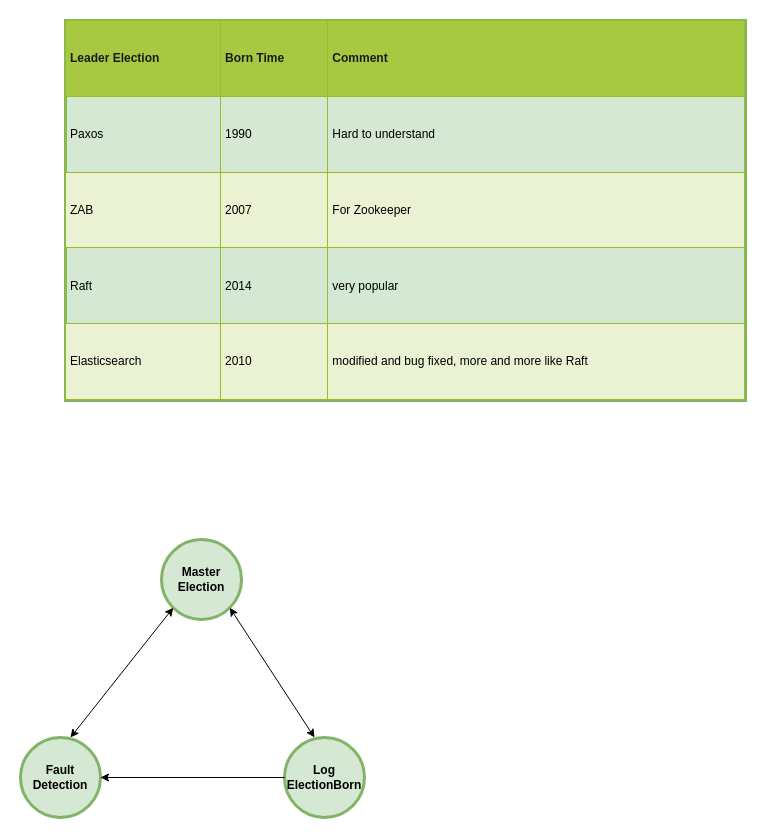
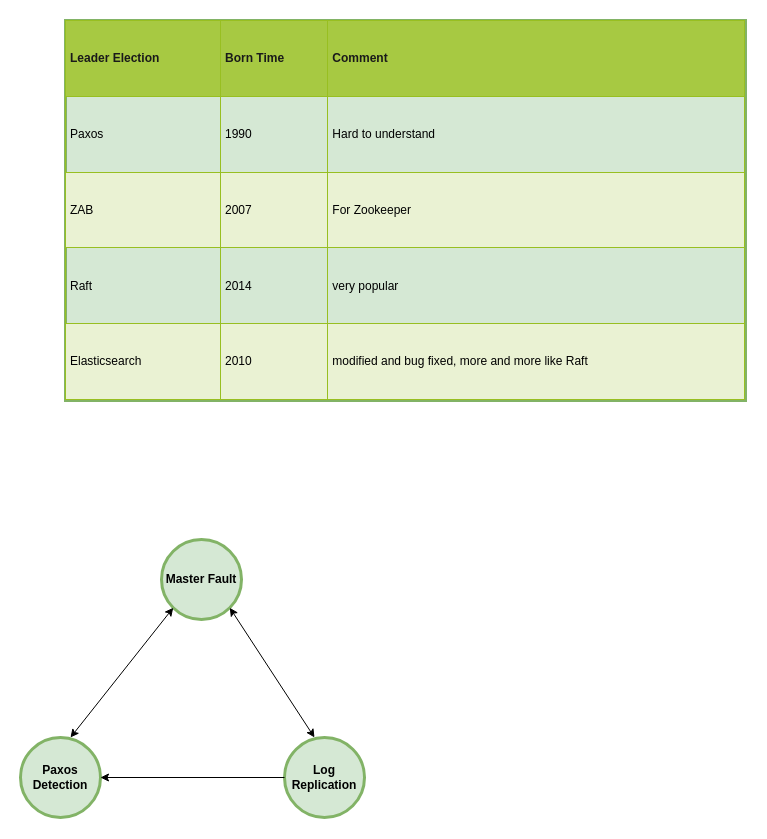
node "Master Election": label "Master Election" -> "Master Fault"
node "Fault Detection": label "Fault Detection" -> "Paxos Detection"
node "Log ElectionBorn": label "Log ElectionBorn" -> "Log Replication"
